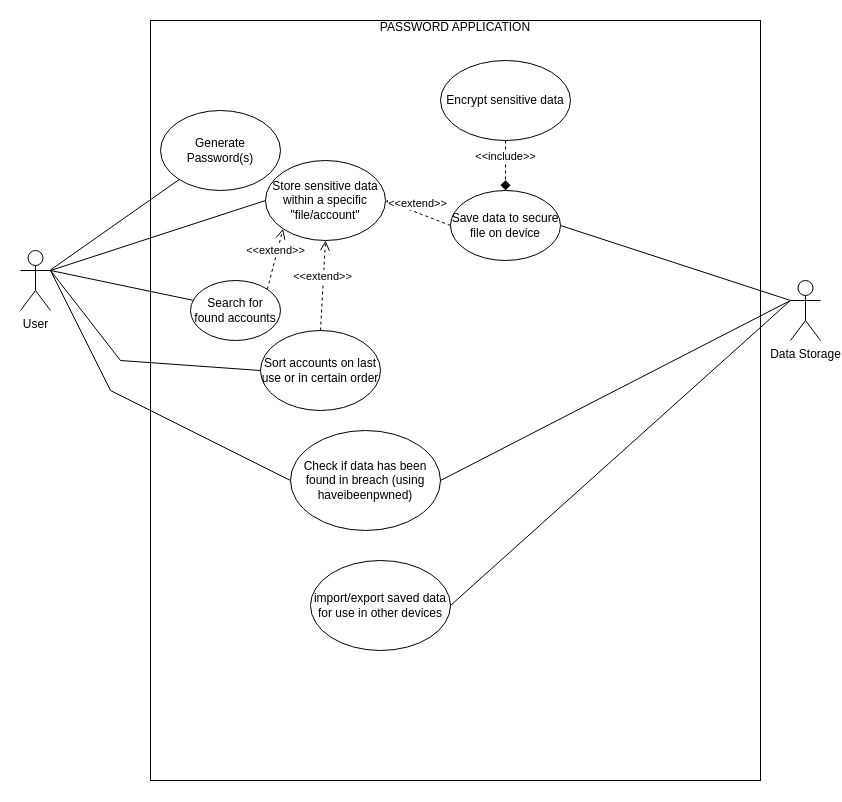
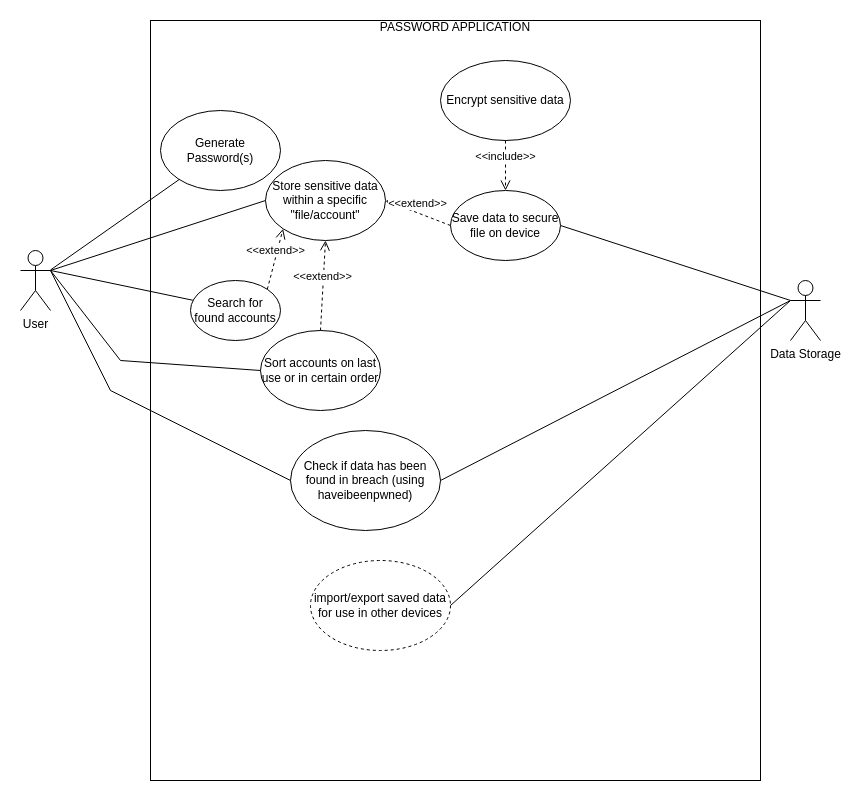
edge "Encrypt sensitive data" -> "Save data to secure file on device": arrowhead diamond -> open
node "import/export saved data for use in other devices": style solid -> dashed
